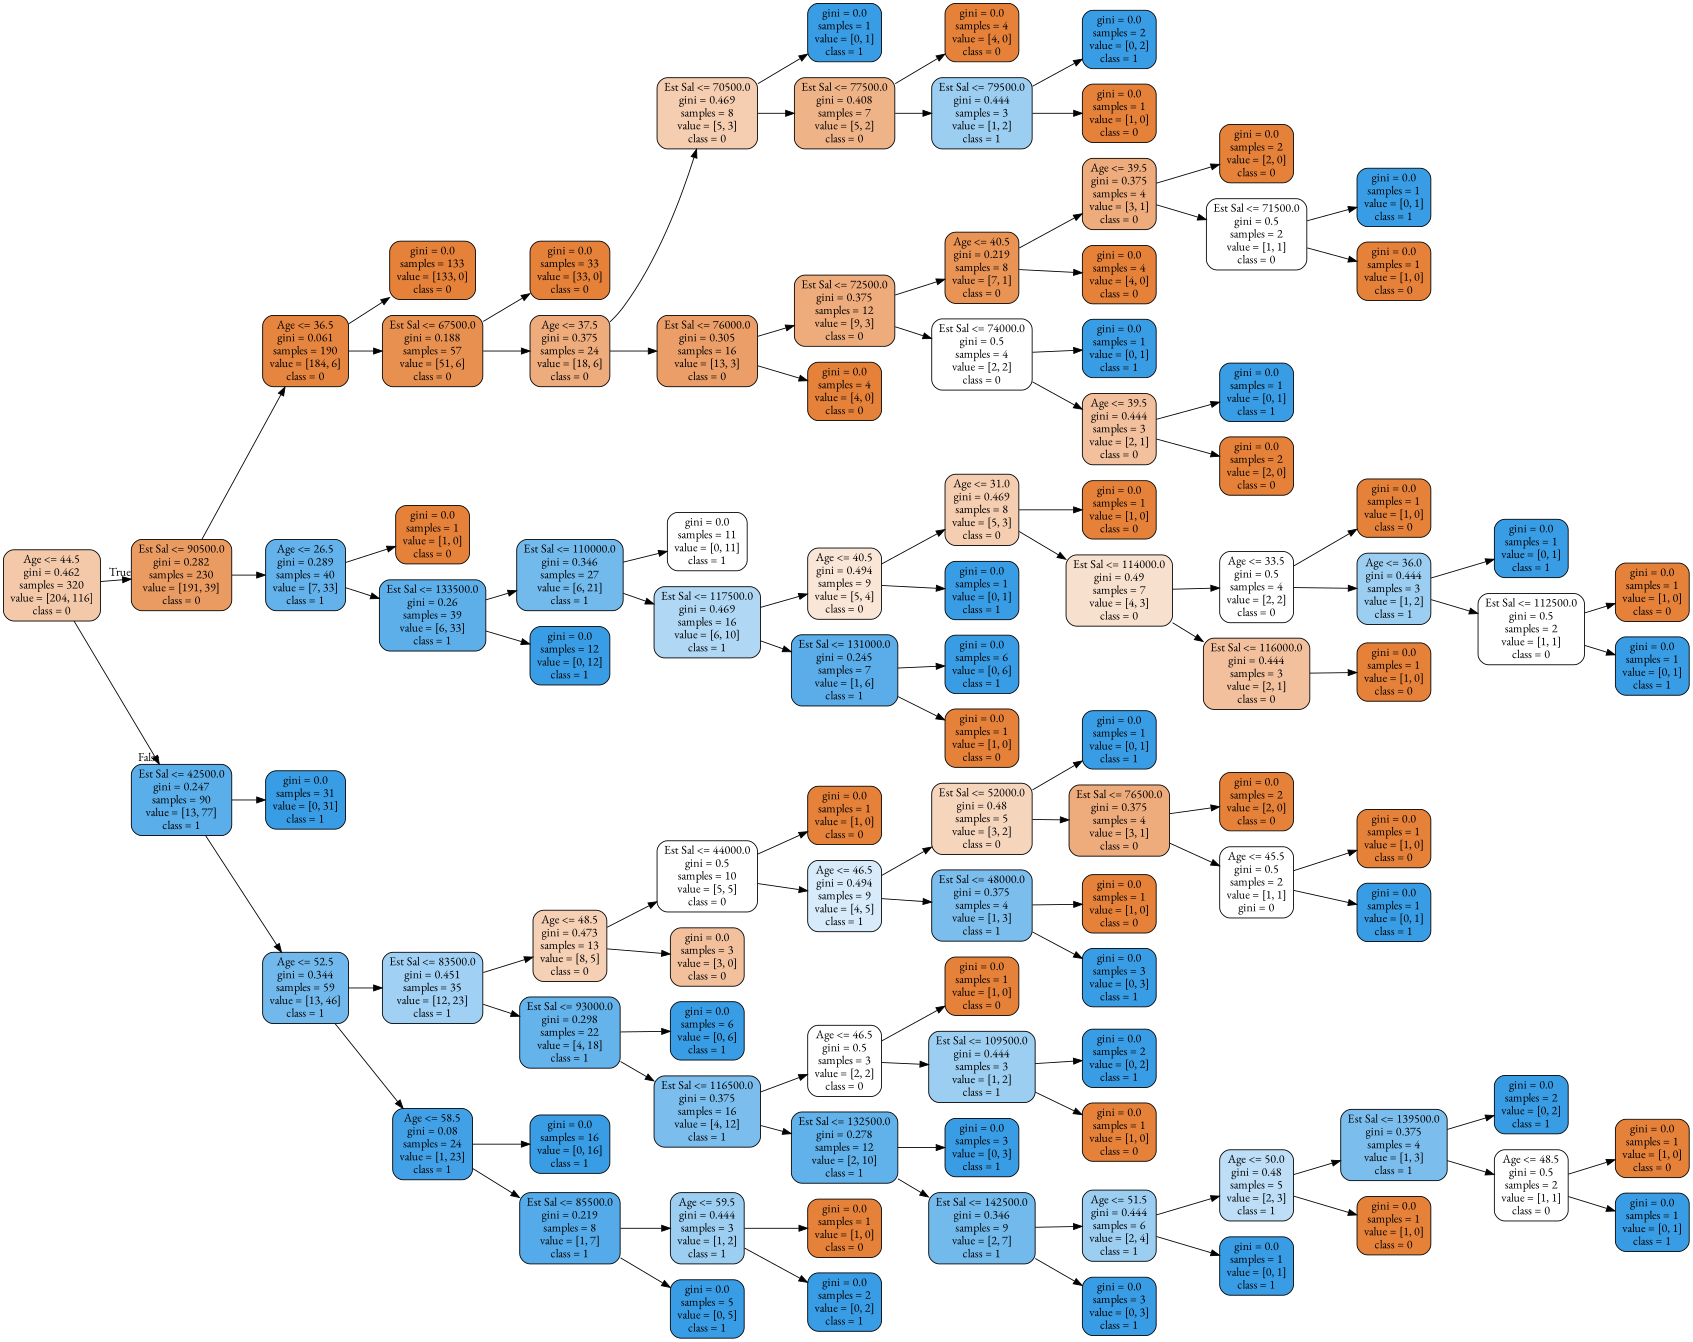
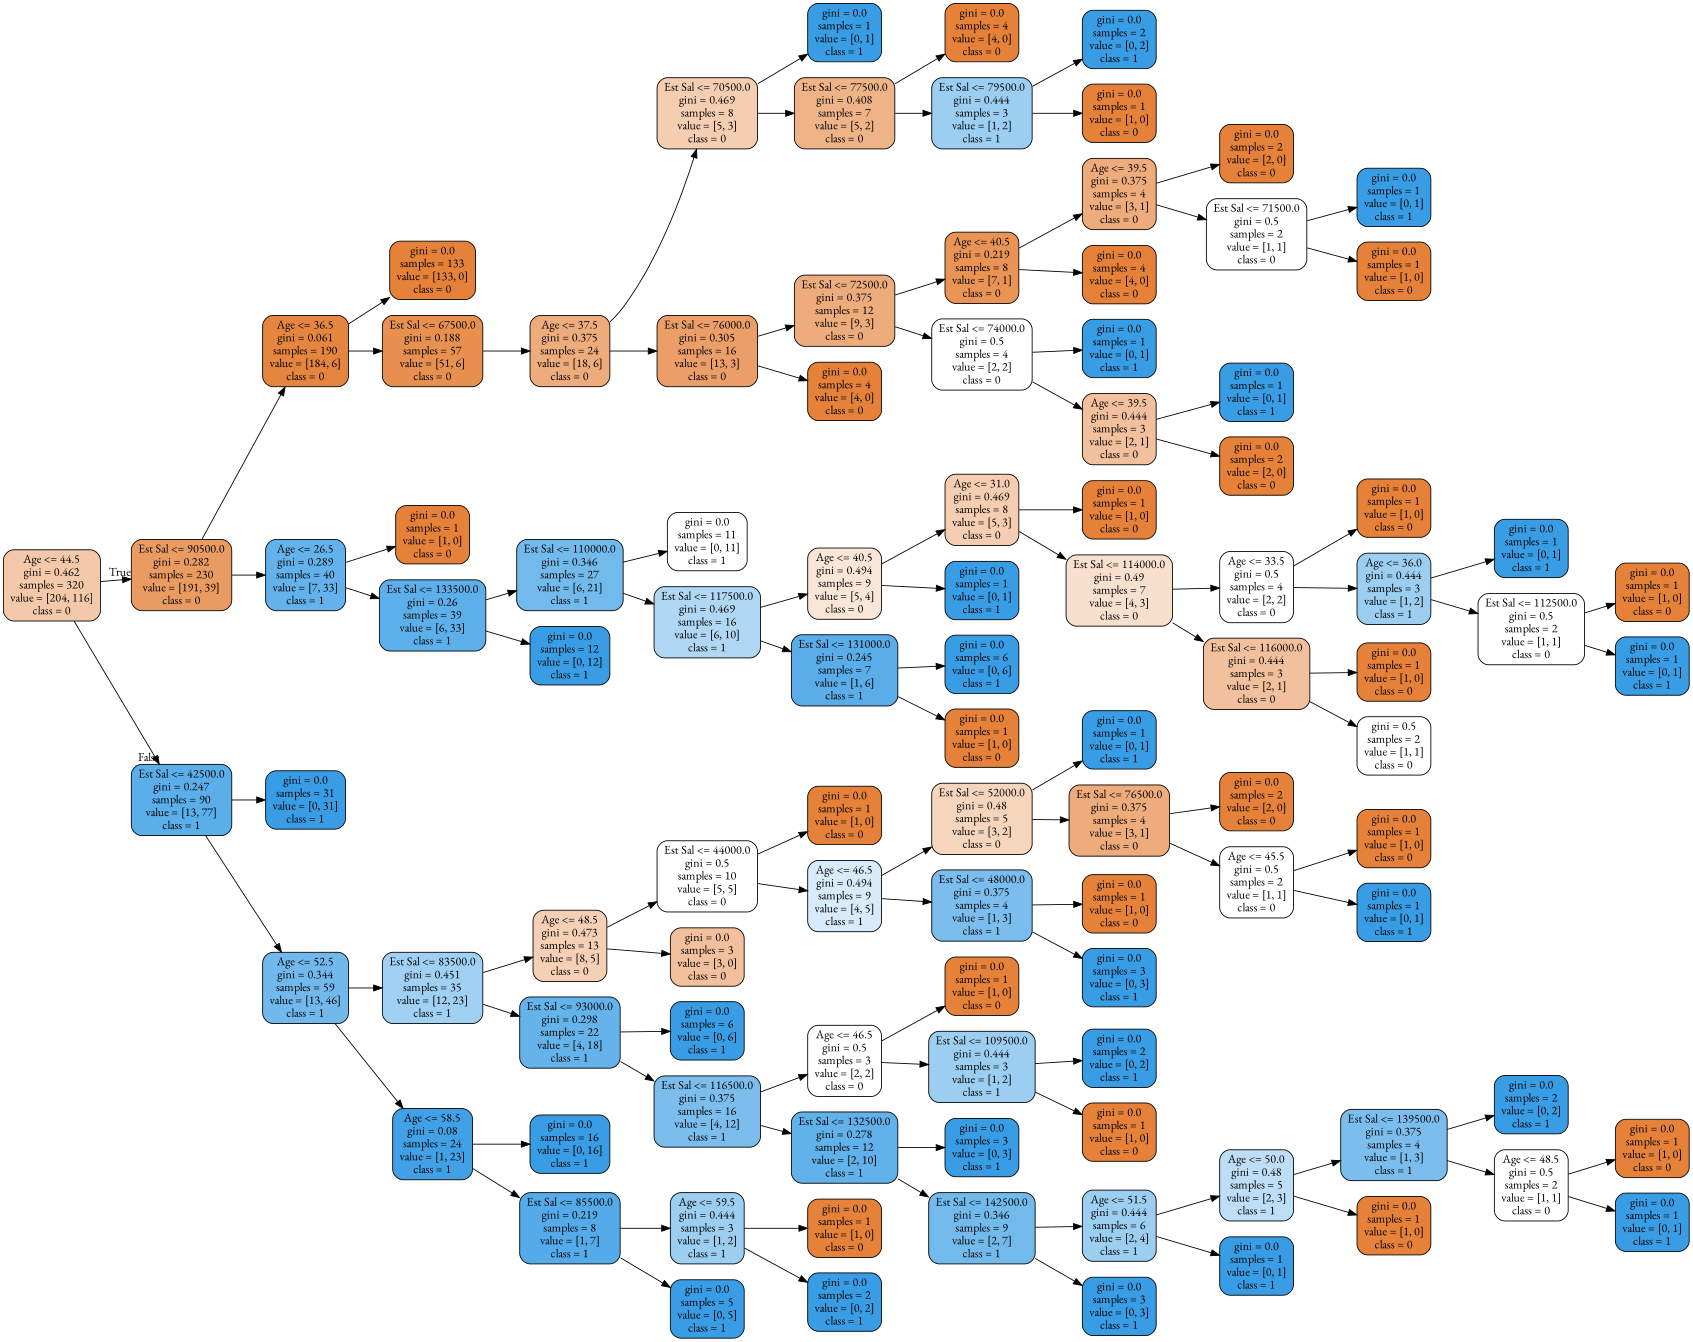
node "gini = 0.0 samples = 33 value = [33, 0] class = 0": removed
node "gini = 0.5 samples = 2 value = [1, 1] class = 0": added
node "Age <= 45.5 gini = 0.5 samples = 2 value = [1, 1] gini = 0": label "Age <= 45.5 gini = 0.5 samples = 2 value = [1, 1] gini = 0" -> "Age <= 45.5 gini = 0.5 samples = 2 value = [1, 1] class = 0"
